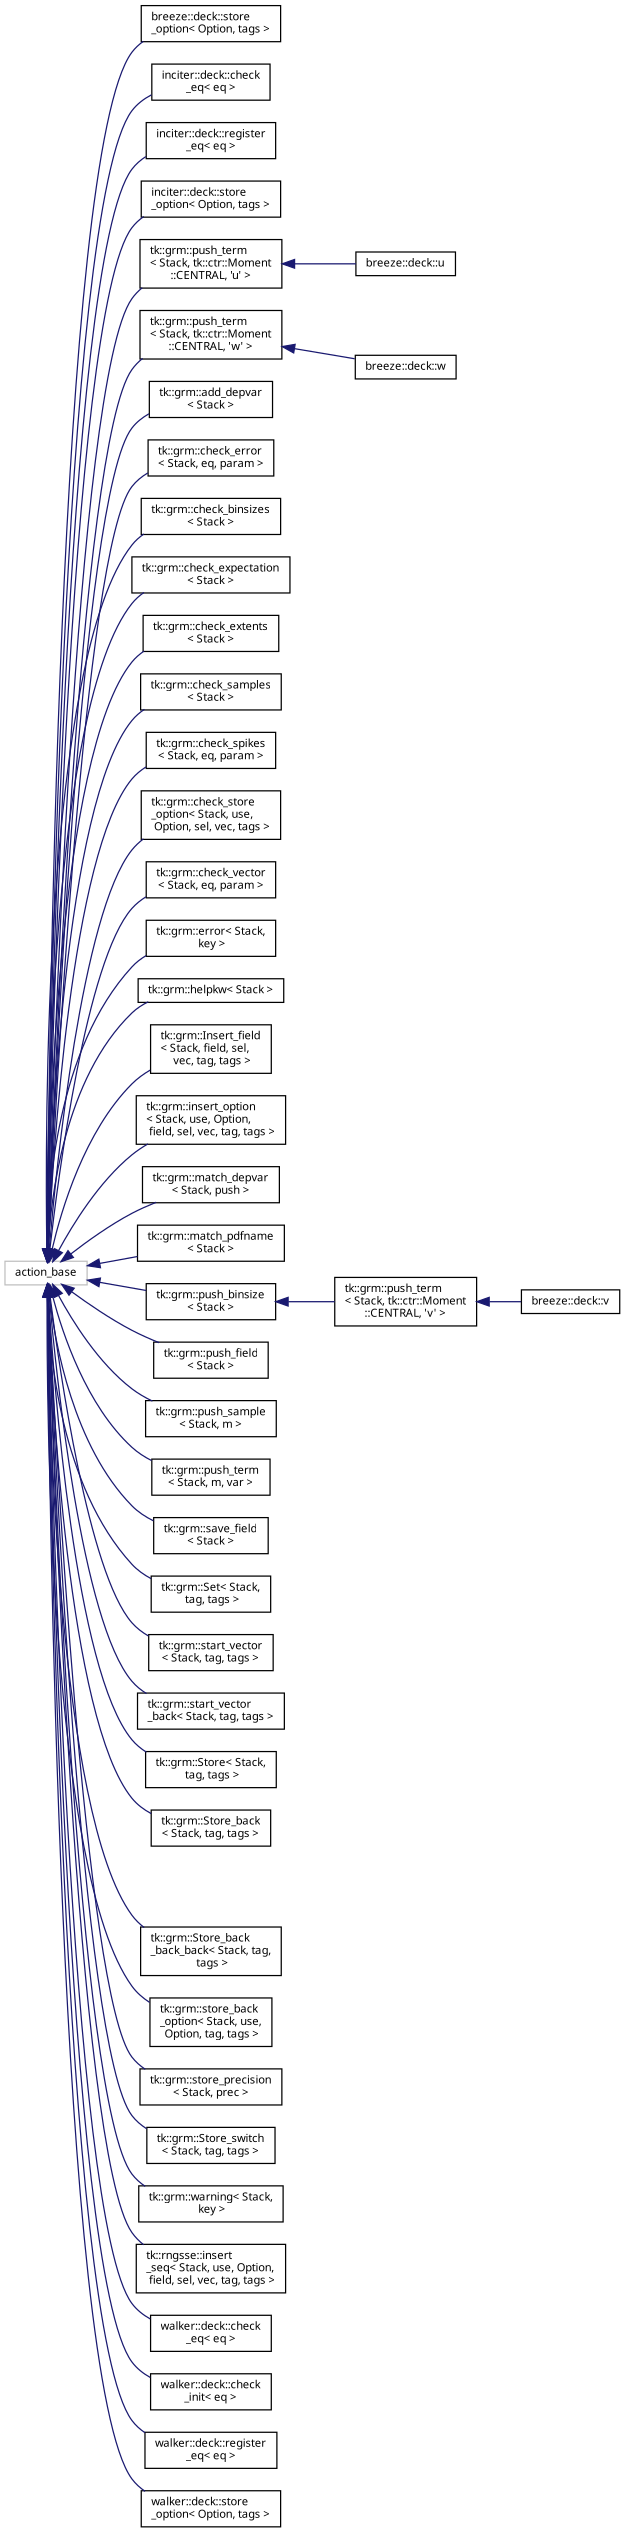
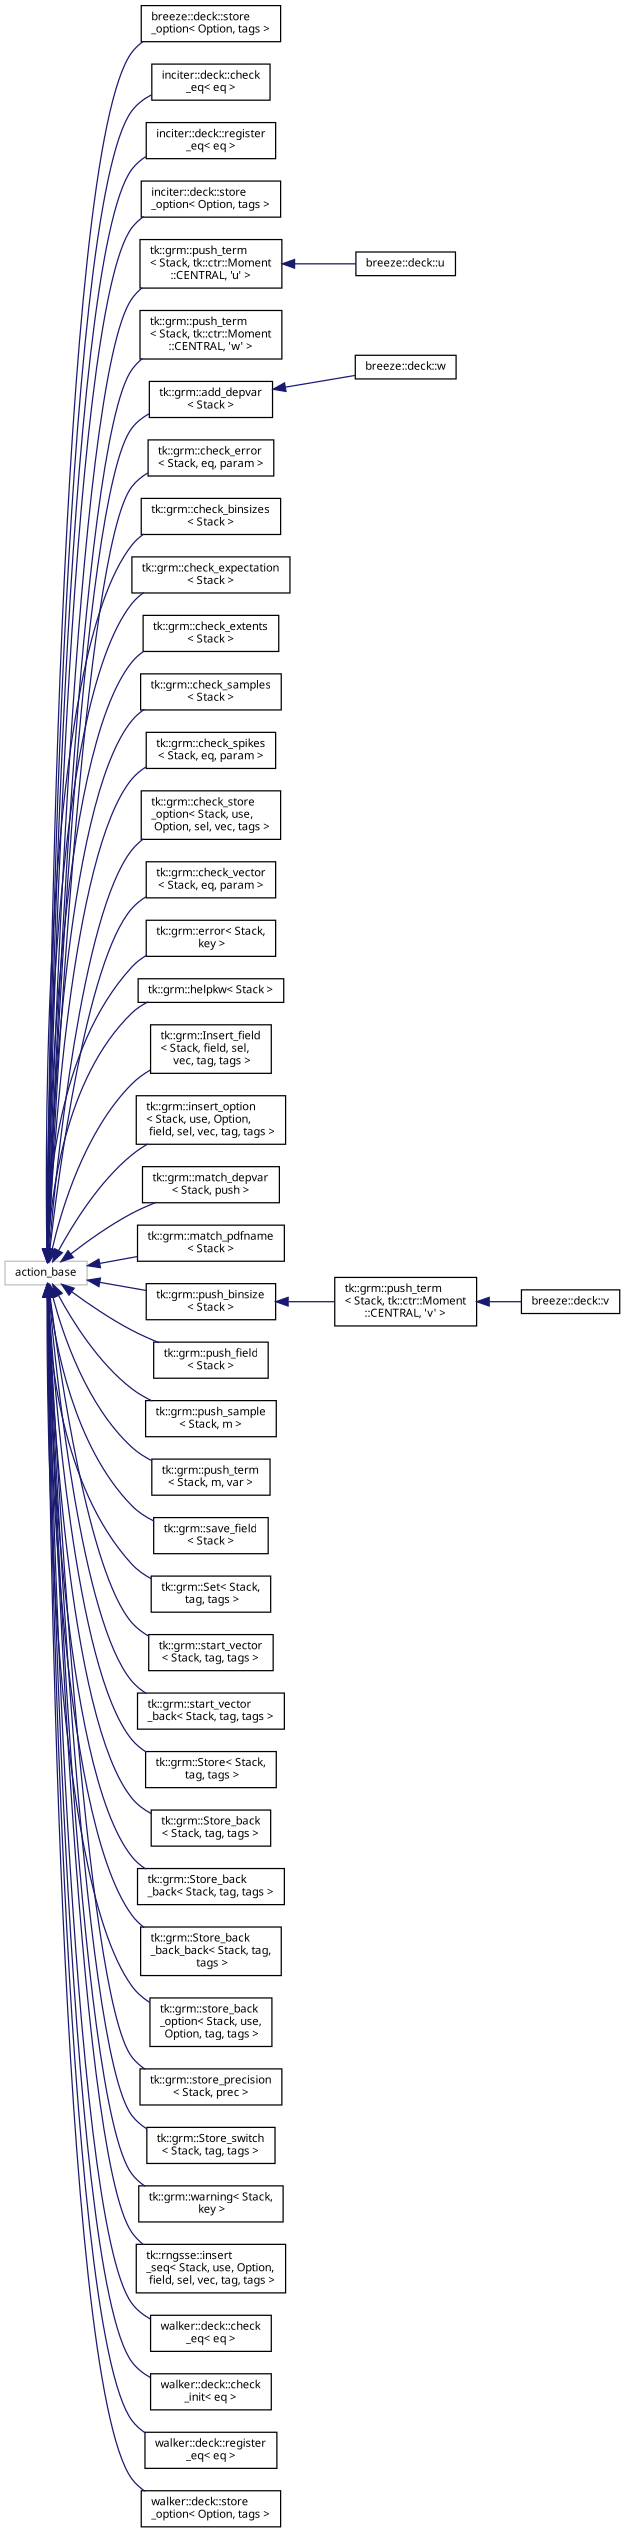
edge "breeze::deck::w" -> "tk::grm::push_term < Stack, tk::ctr::Moment ::CENTRAL, 'w' >": now "breeze::deck::w" -> "tk::grm::add_depvar < Stack >"
node "tk::grm::Store_back _back< Stack, tag, tags >": added
